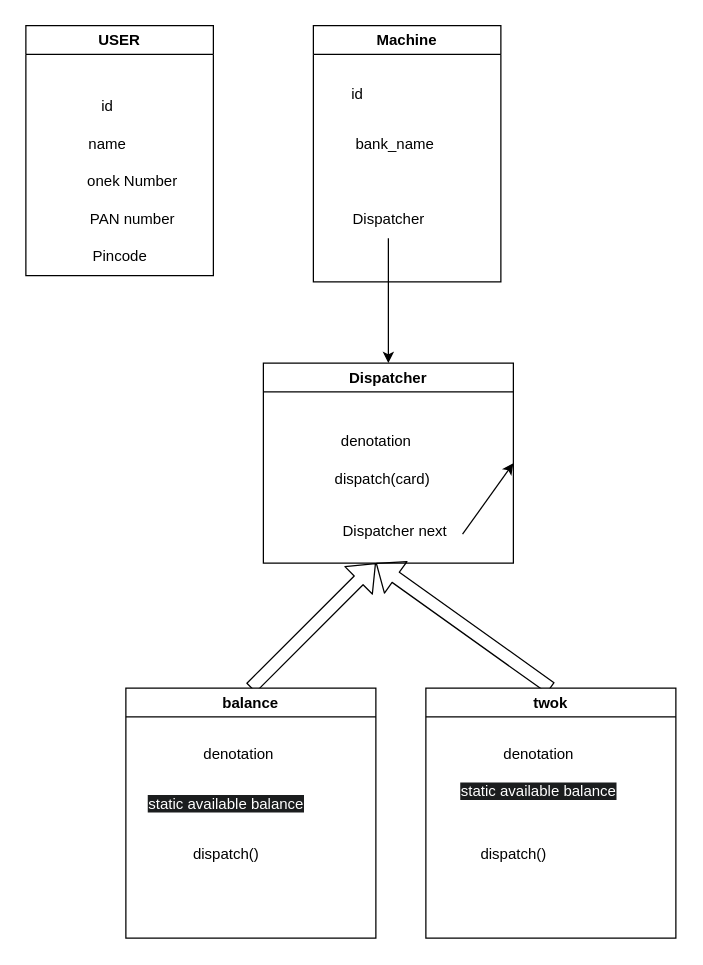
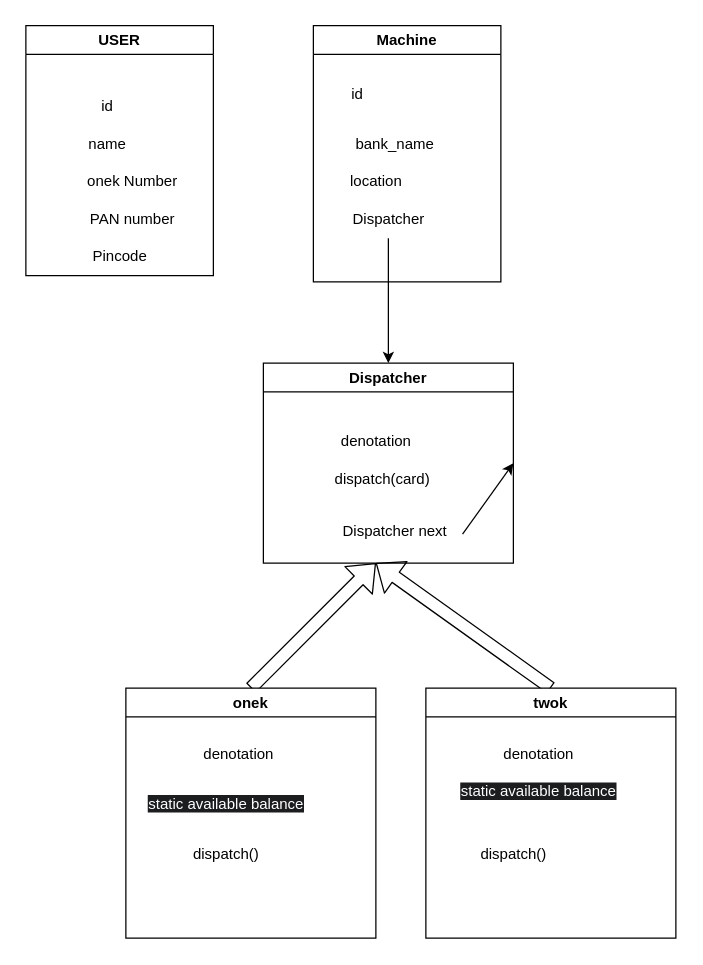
node "location": added
node "balance": label "balance" -> "onek"
